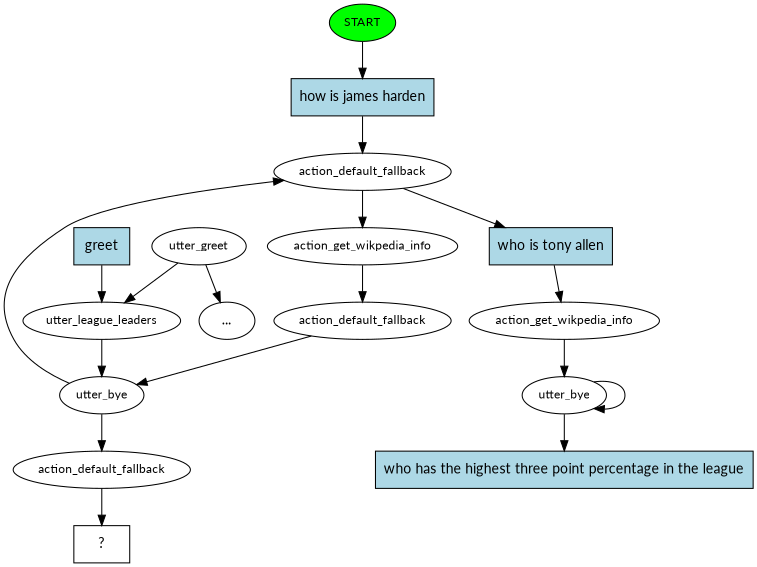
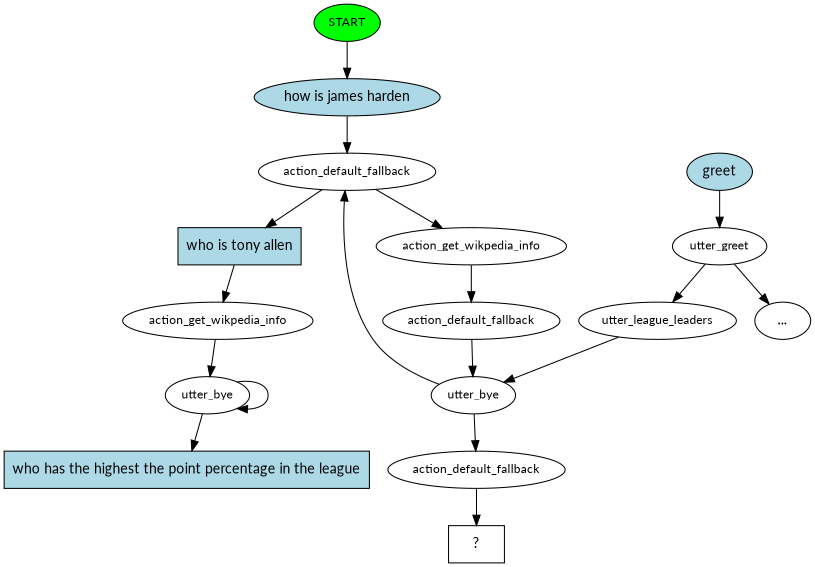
node "how is james harden": shape box -> ellipse
node "greet": shape box -> ellipse
edge "greet" -> "utter_league_leaders": now "greet" -> "utter_greet"
node "who has the highest three point percentage in the league": label "who has the highest three point percentage in the league" -> "who has the highest the point percentage in the league"
